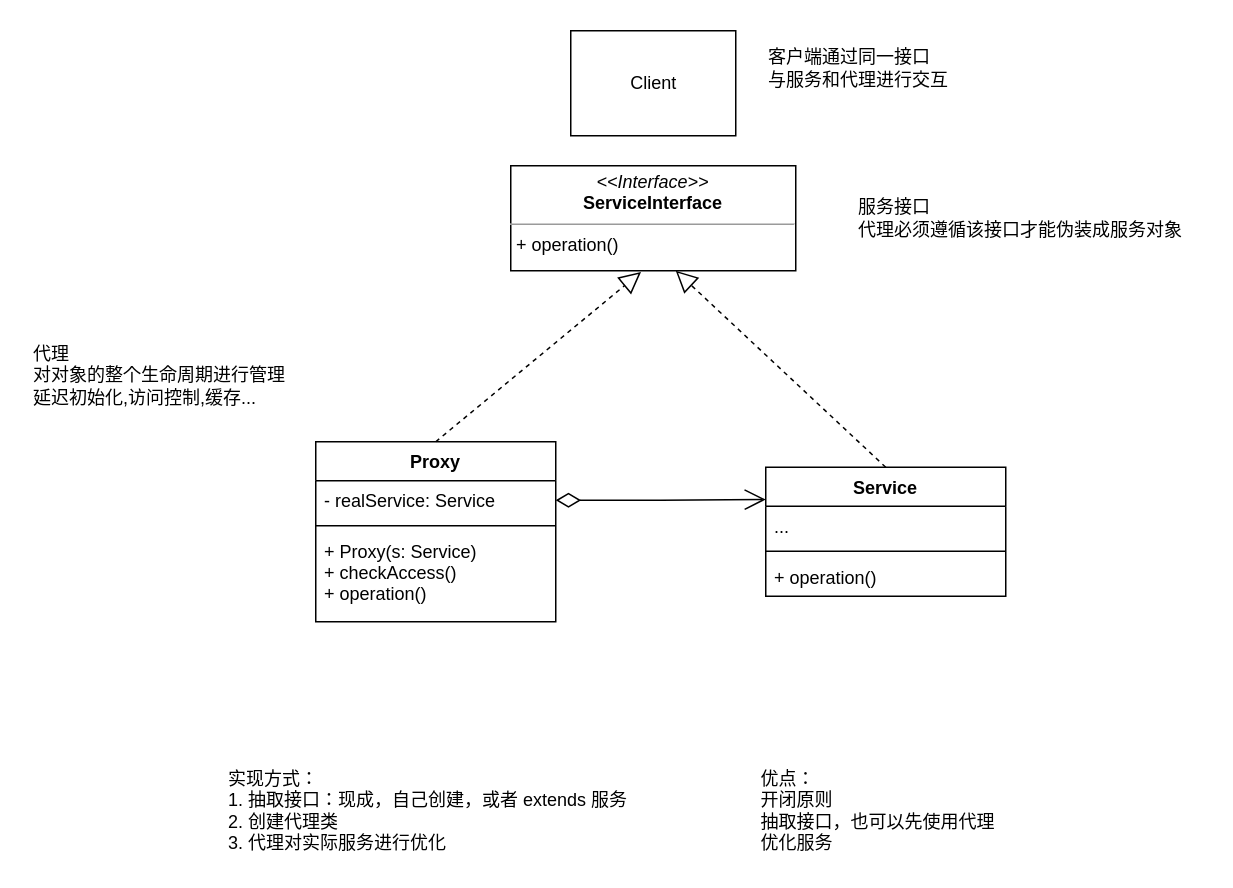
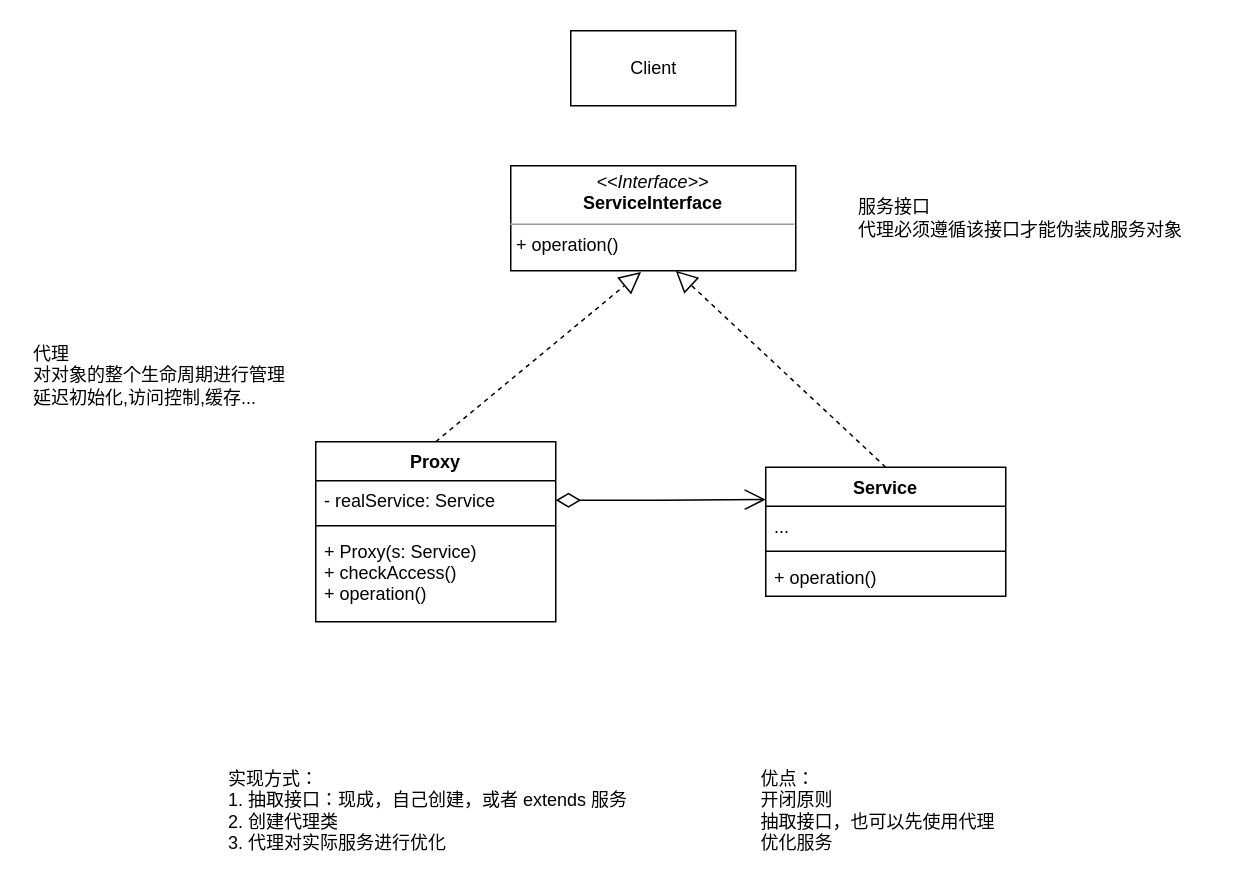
node "客户端通过同一接口 与服务和代理进行交互": removed
node "Client": size 165x105 -> 165x75
